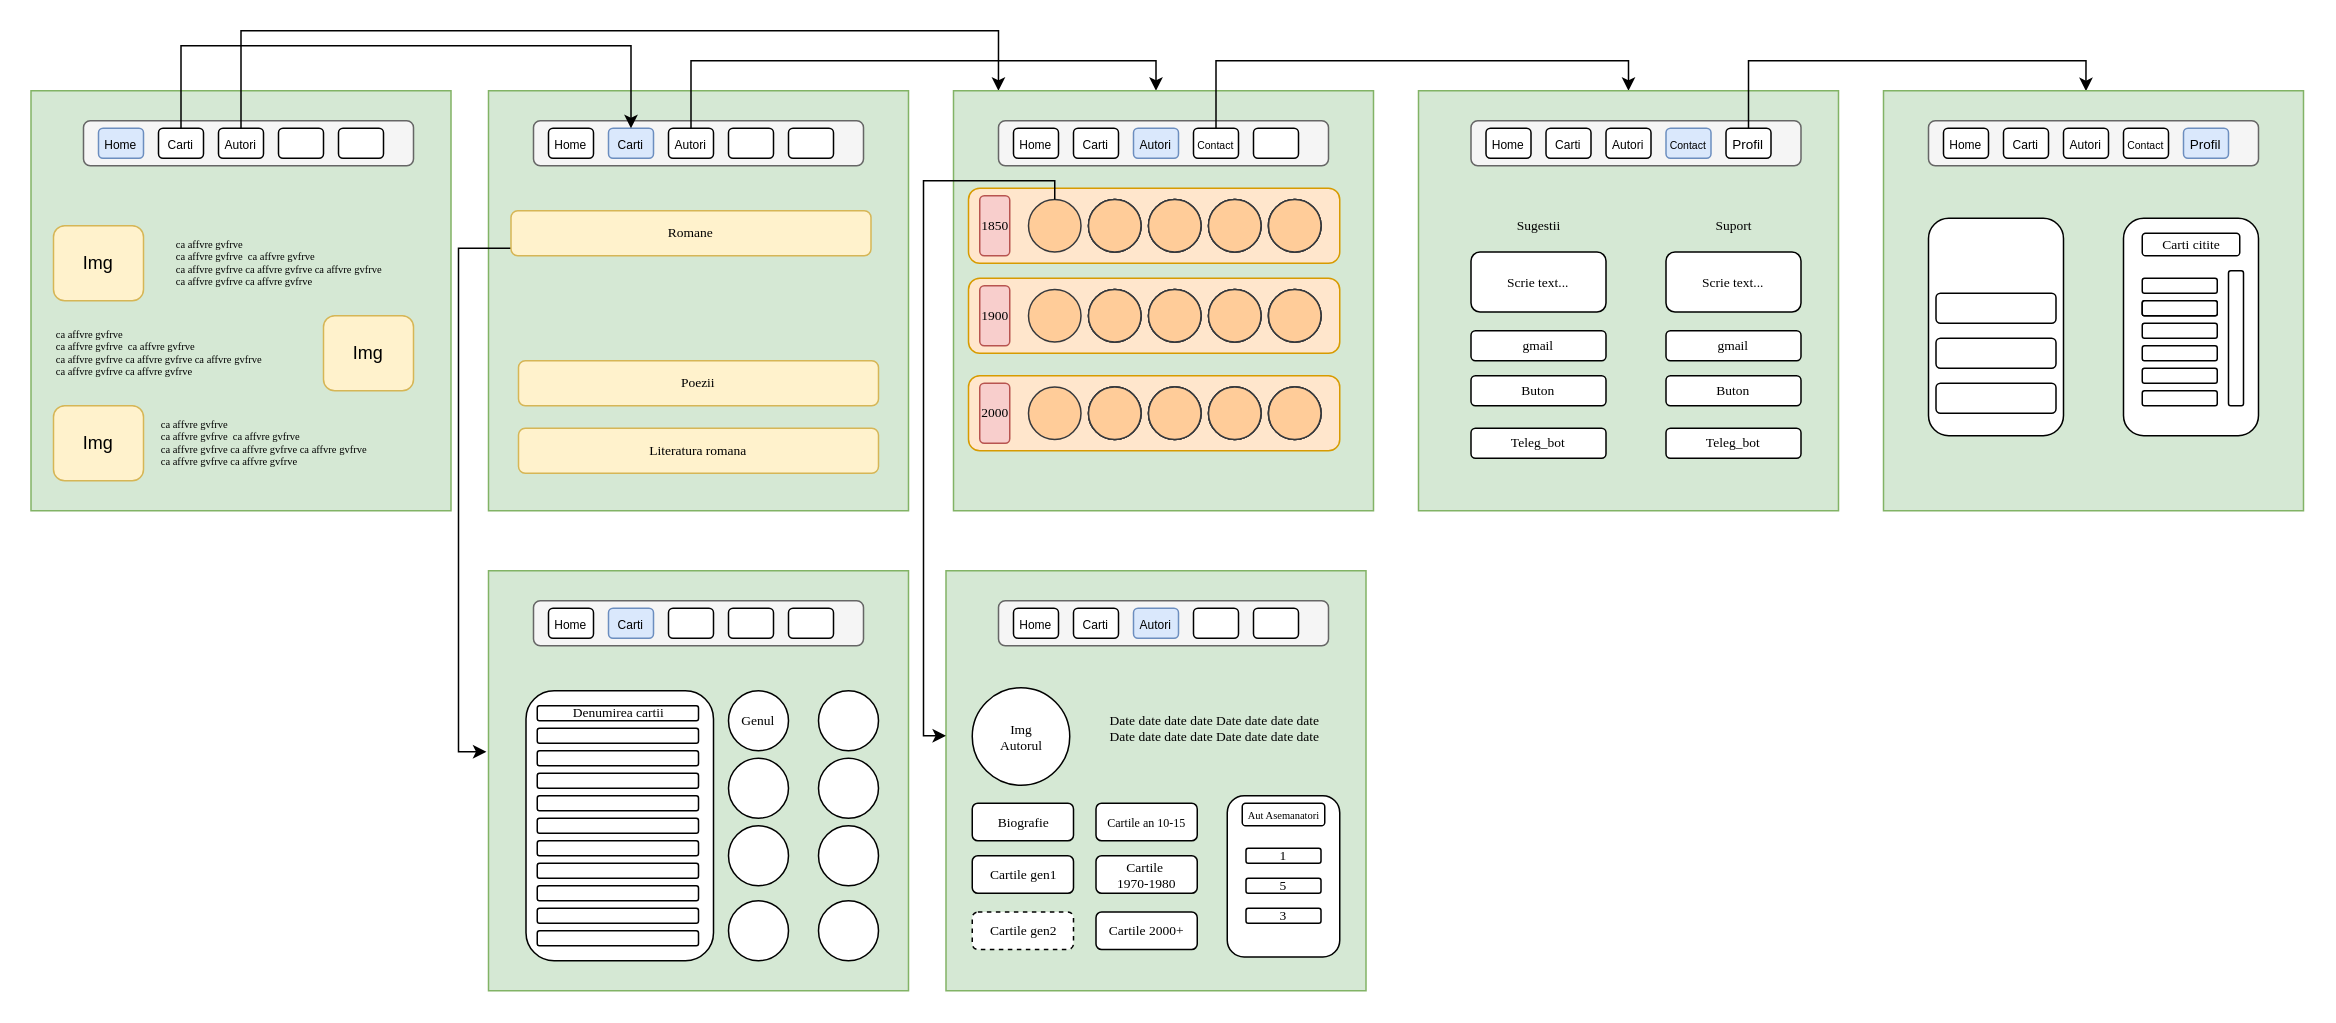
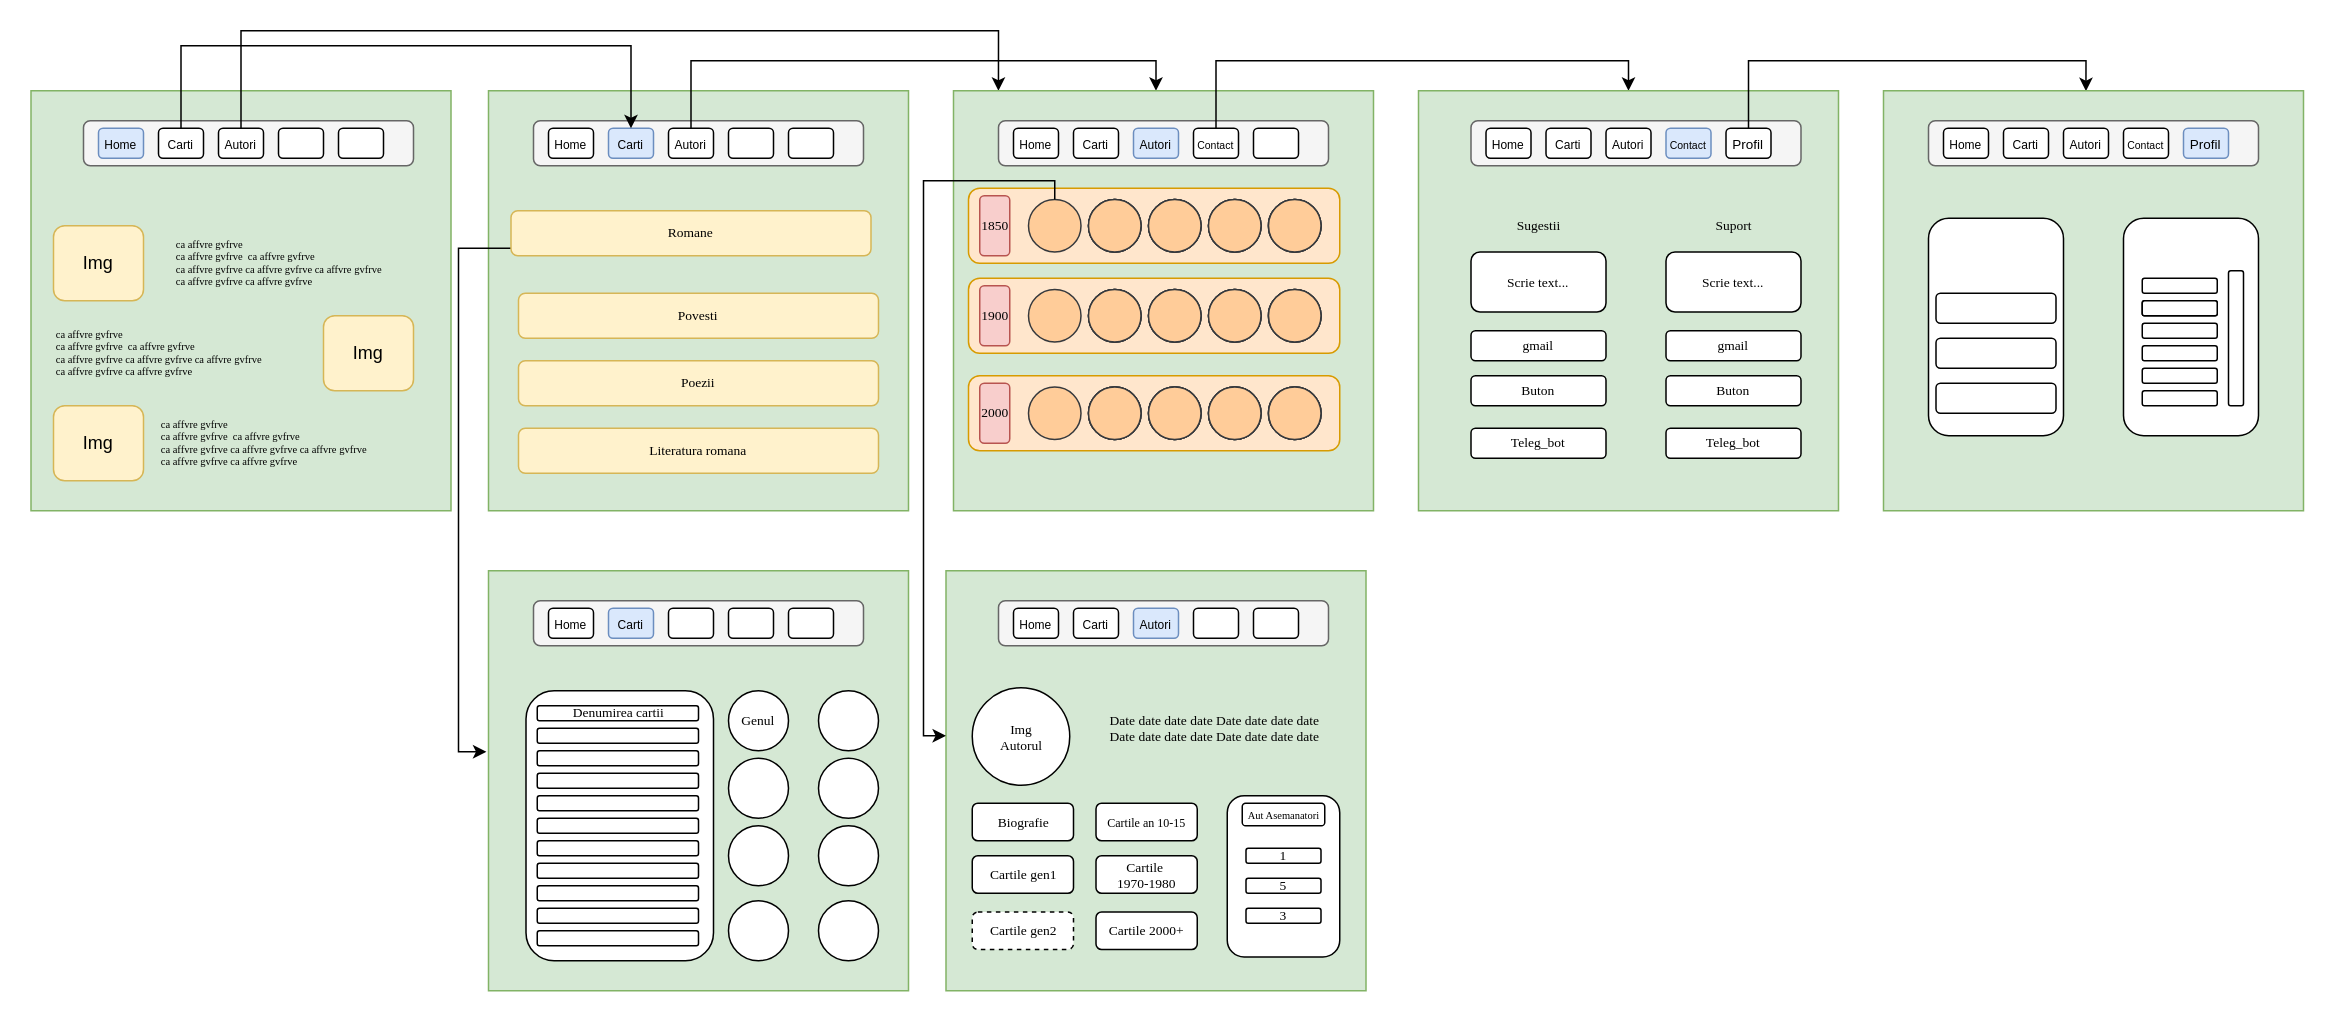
node "Carti citite": removed
node "Povesti": added
